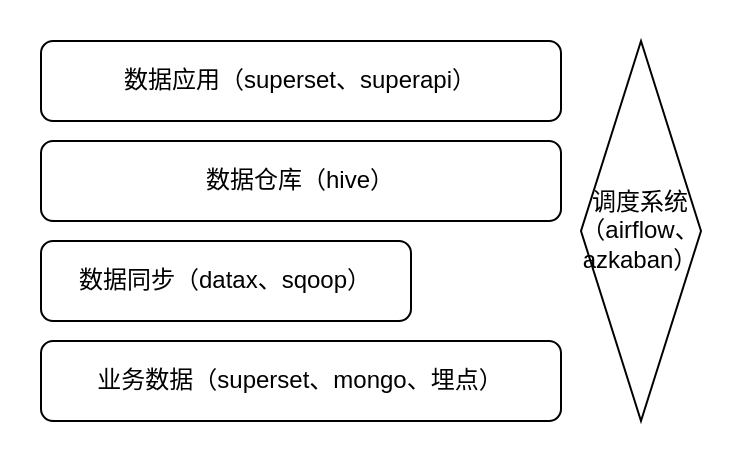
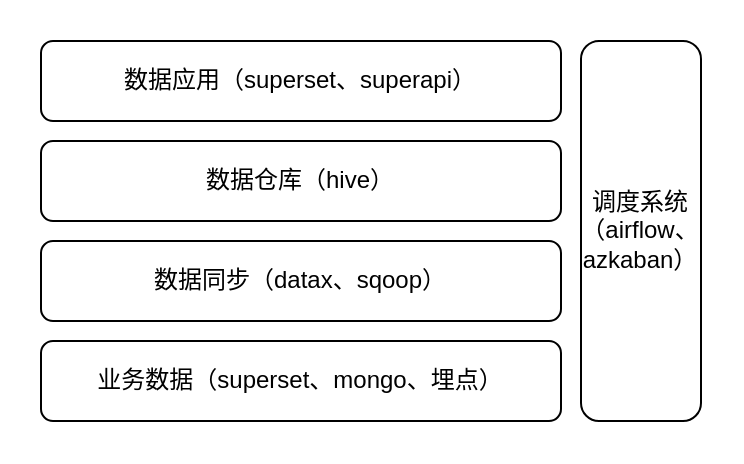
node "调度系统（airflow、azkaban）": shape diamond -> rounded rectangle
node "数据同步（datax、sqoop）": size 370x80 -> 520x80
